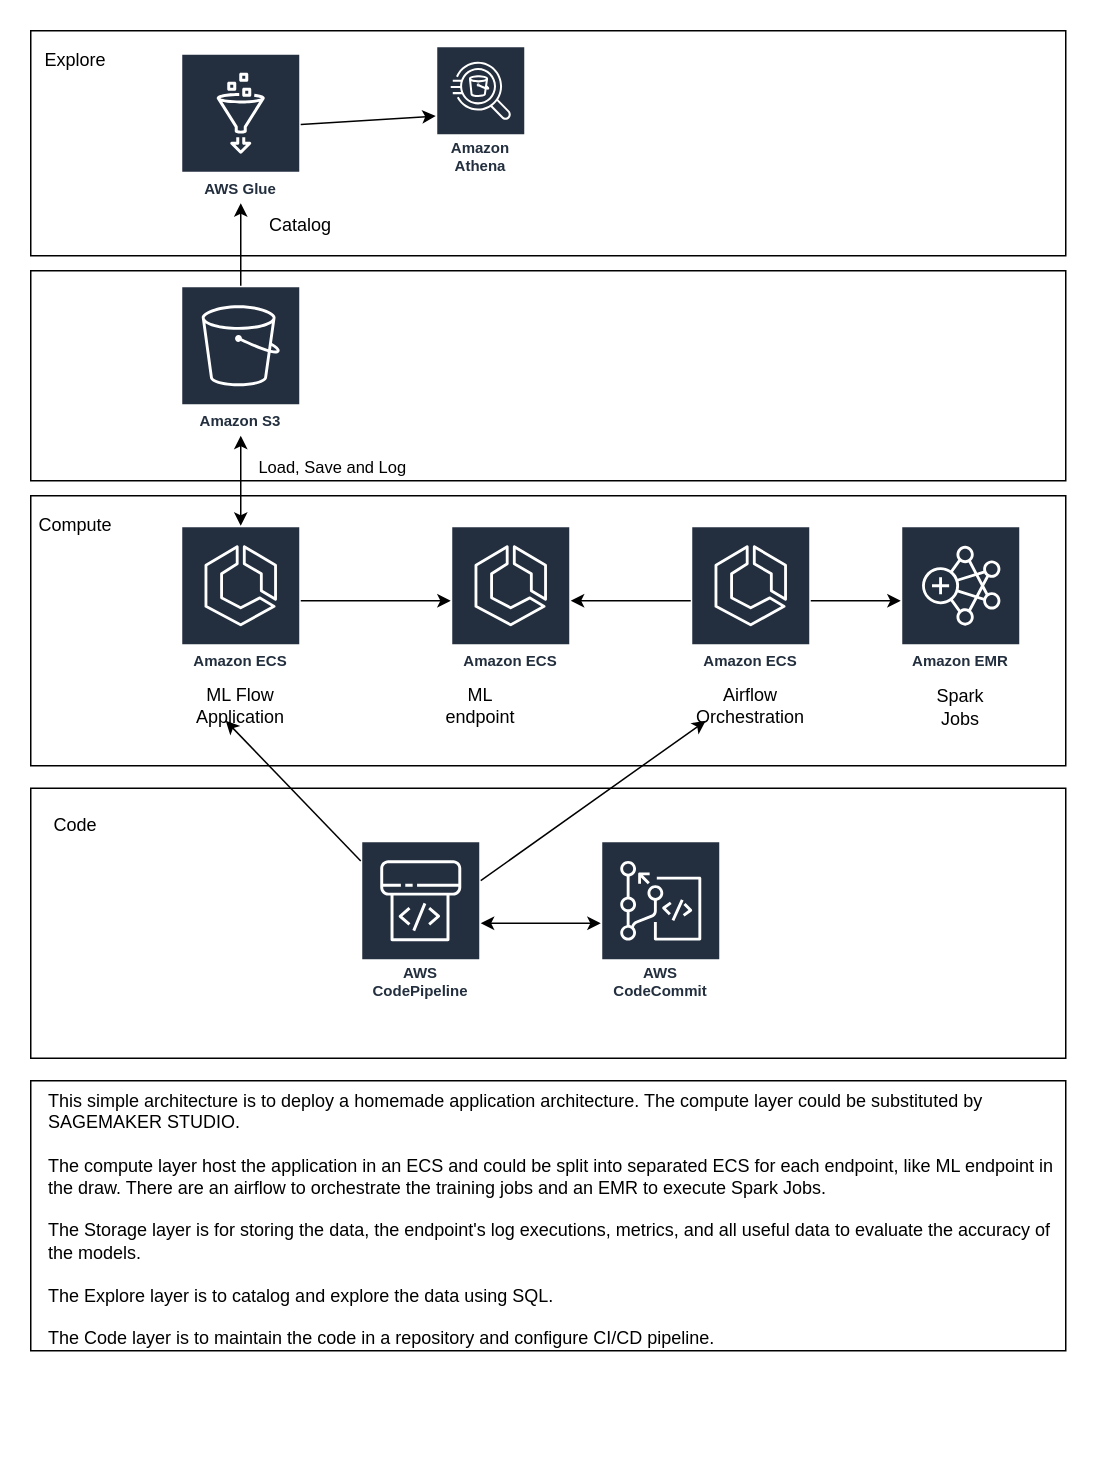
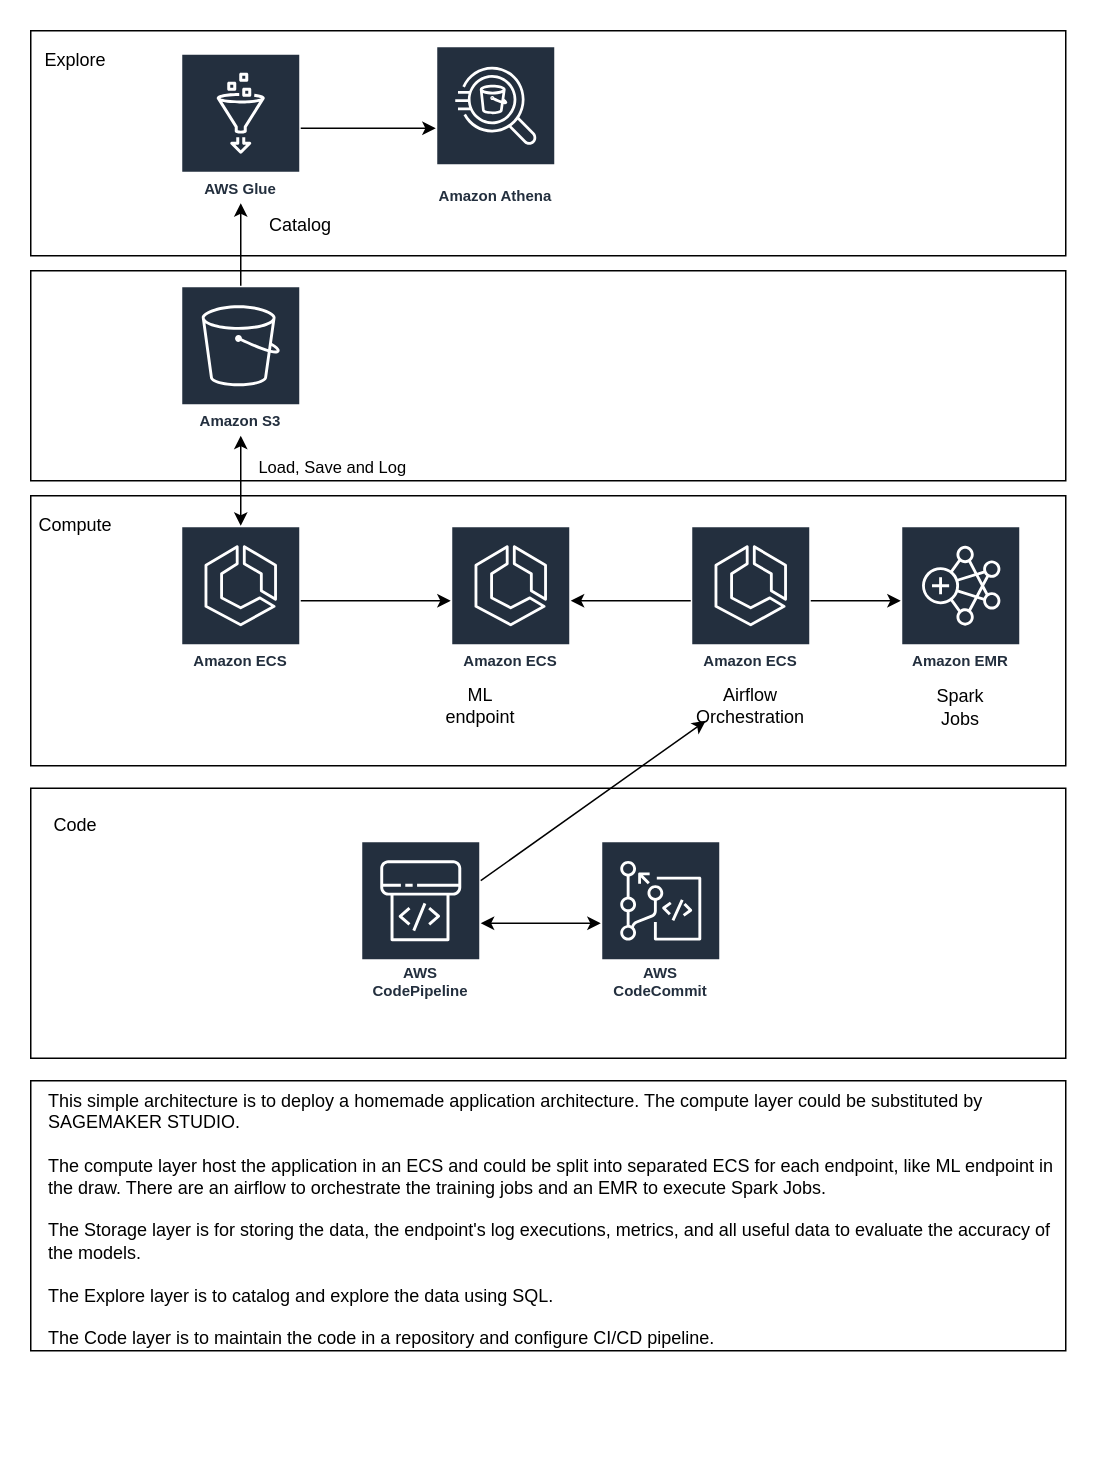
node "Amazon Athena": size 90x135 -> 120x165
node "ML Flow Application": removed
edge "AWS CodePipeline" -> "ML Flow Application": removed
